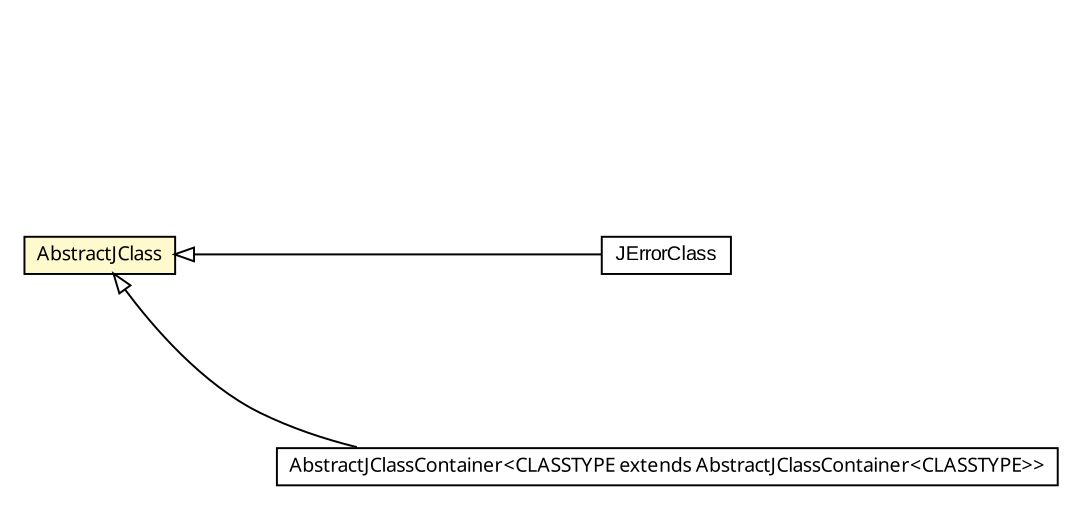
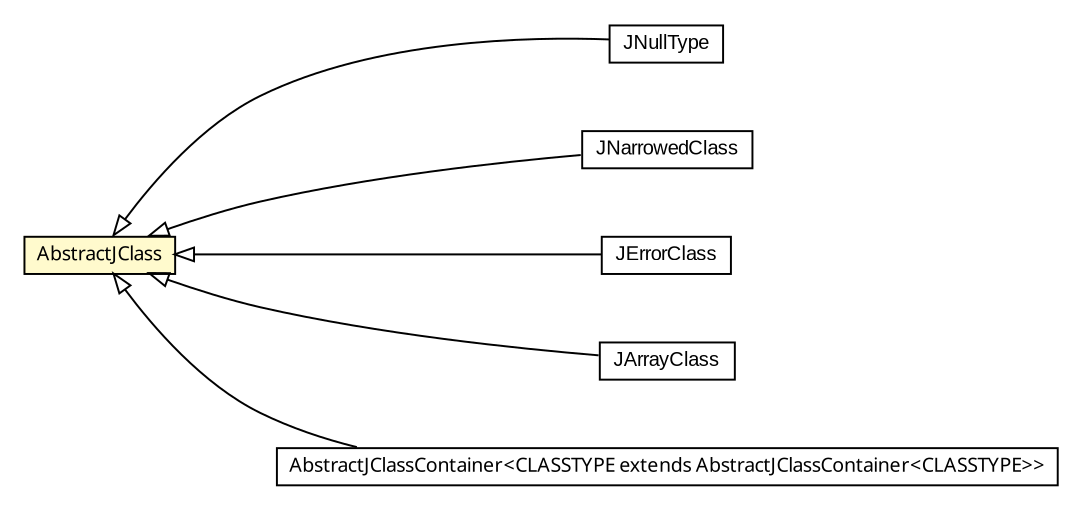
node "JNullType": added
node "JNarrowedClass": added
node "JArrayClass": added
